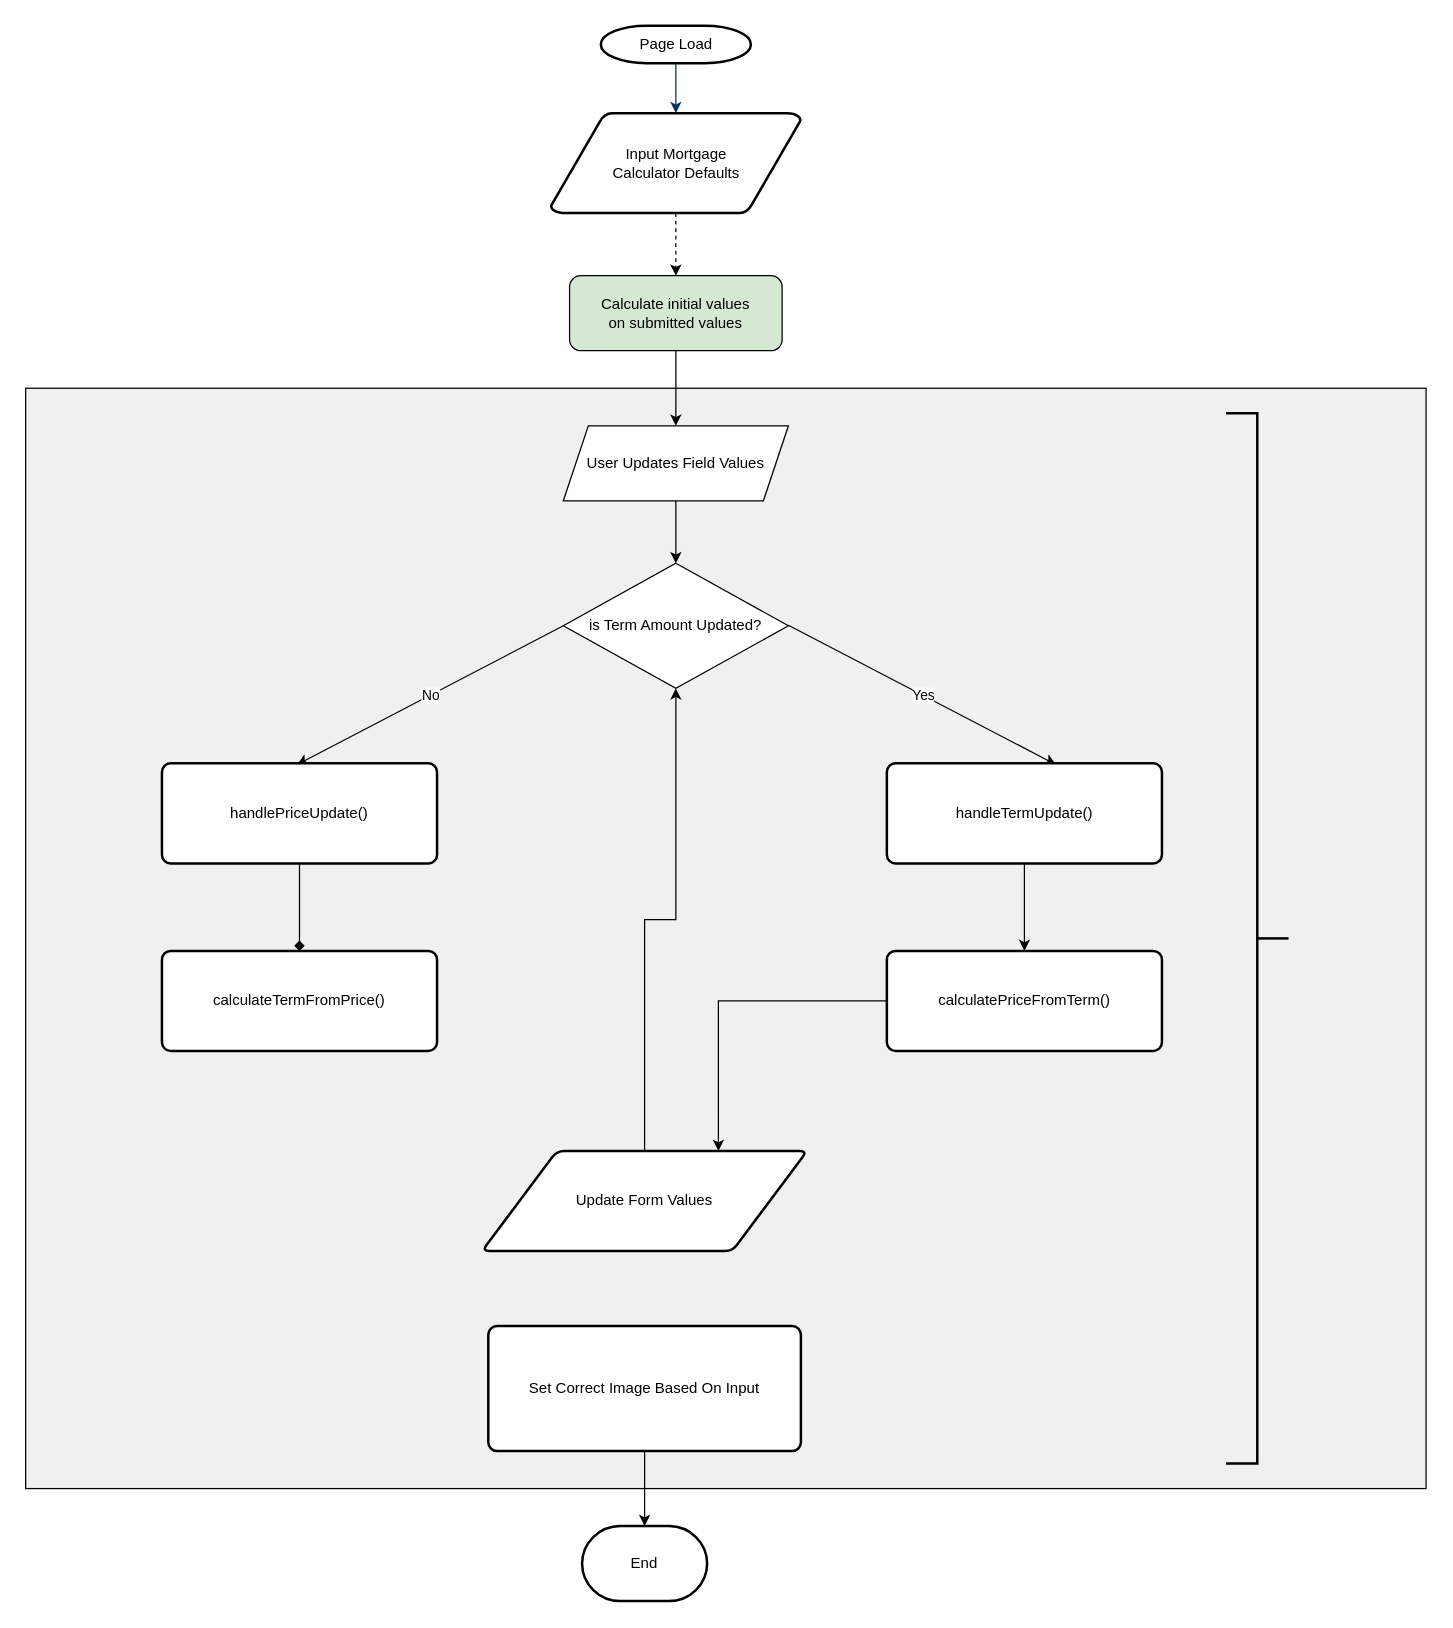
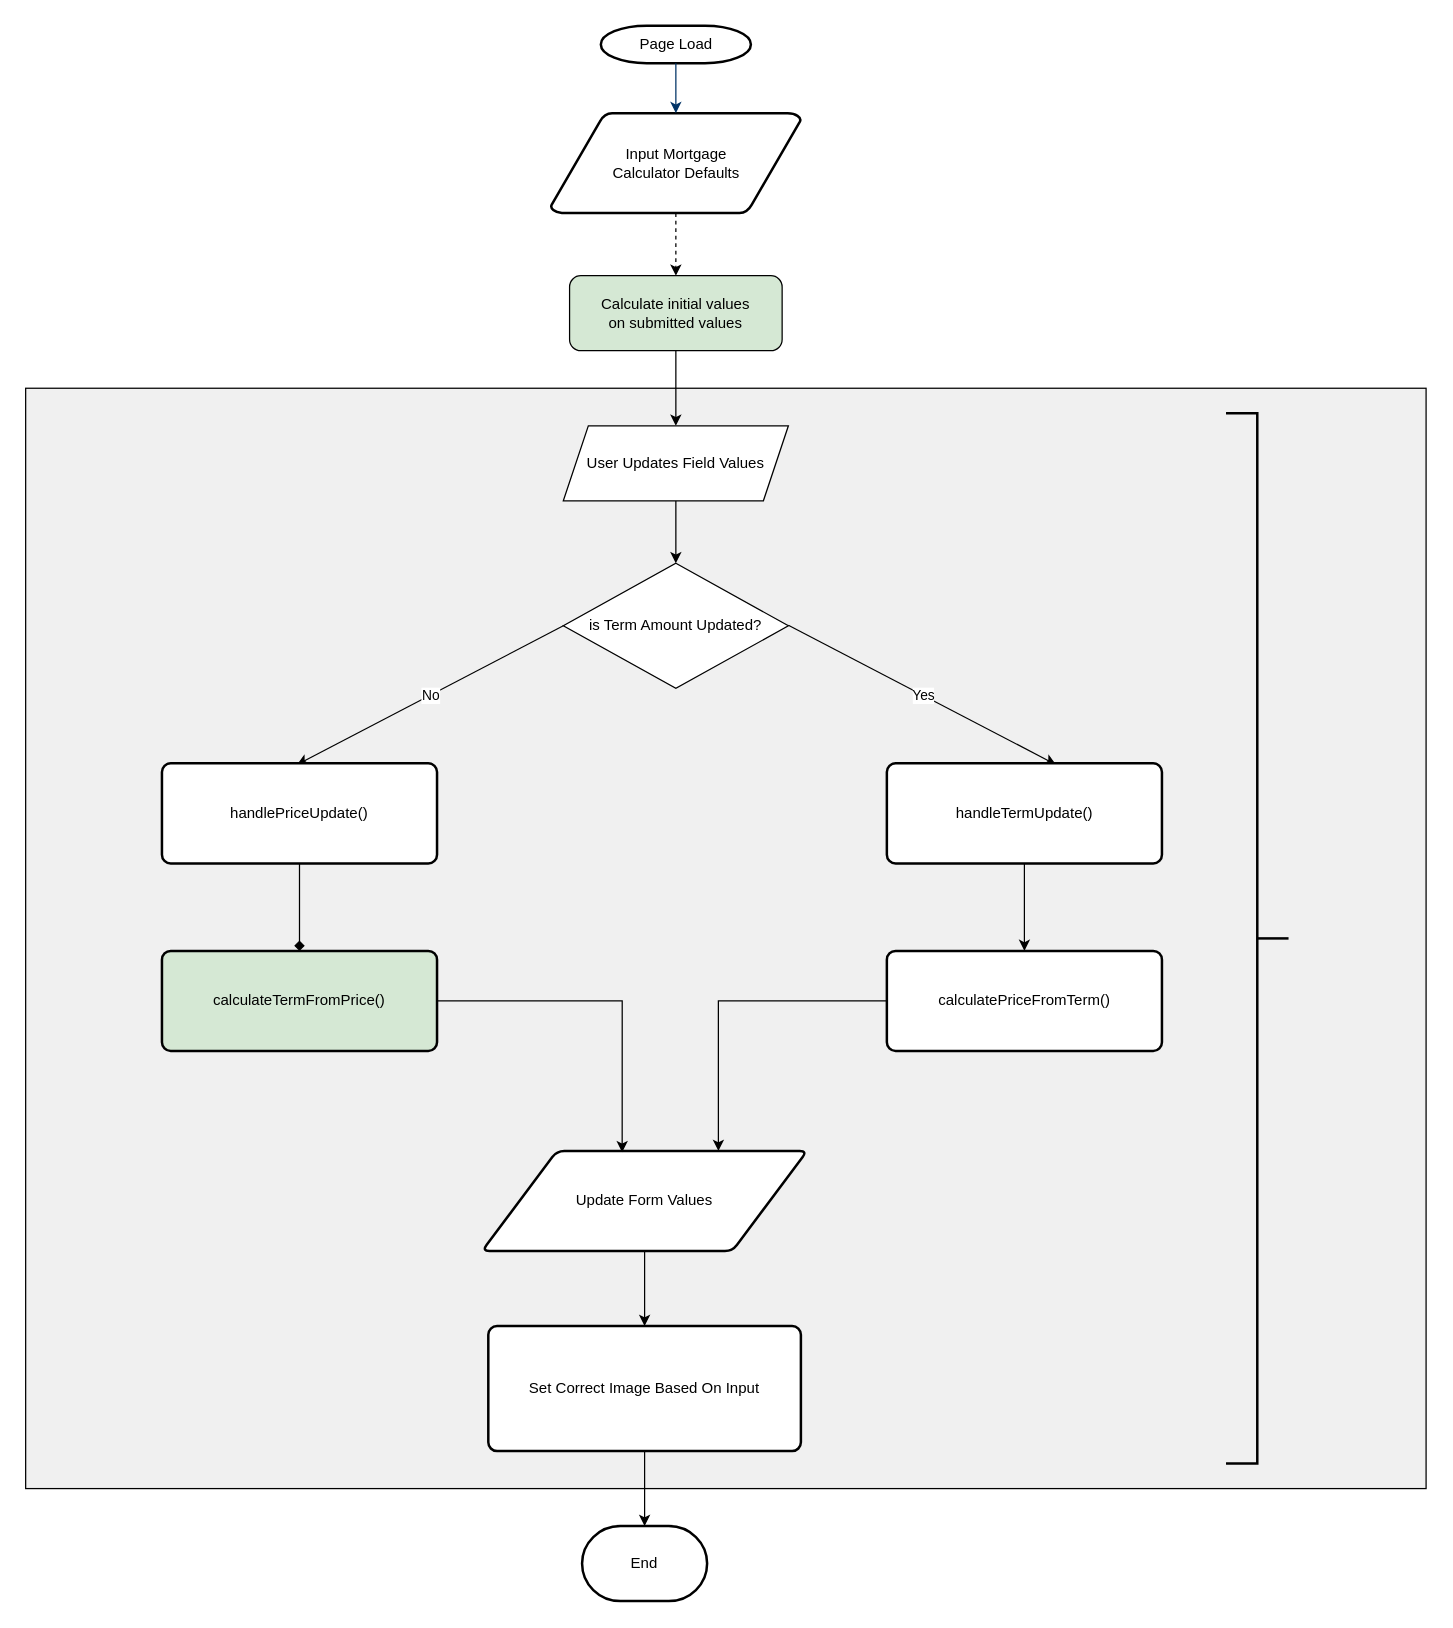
edge "Update Form Values" -> "is Term Amount Updated?": now "Update Form Values" -> "Set Correct Image Based On Input"
node "calculateTermFromPrice()": fillcolor #ffffff -> #d5e8d4
edge "calculateTermFromPrice()" -> "Update Form Values": added
